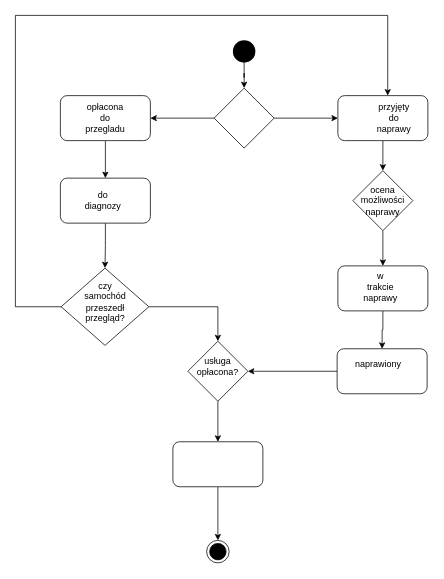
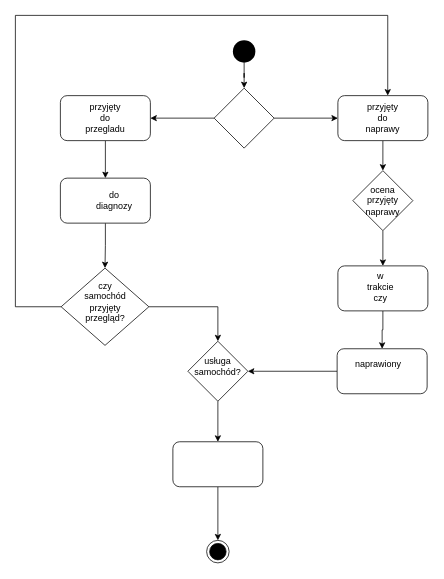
node "opłacona do przegladu": label "opłacona do przegladu" -> "przyjęty do przegladu"
node "przyjęty do naprawy": moved (394, 118) -> (383, 118)
node "do diagnozy": moved (103, 201) -> (114, 201)
node "ocena możliwości naprawy": label "ocena możliwości naprawy" -> "ocena przyjęty naprawy"
node "w trakcie naprawy": label "w trakcie naprawy" -> "w trakcie czy"
node "czy samochód przeszedł przegląd?": label "czy samochód przeszedł przegląd?" -> "czy samochód przyjęty przegląd?"
node "usługa opłacona?": label "usługa opłacona?" -> "usługa samochód?"
